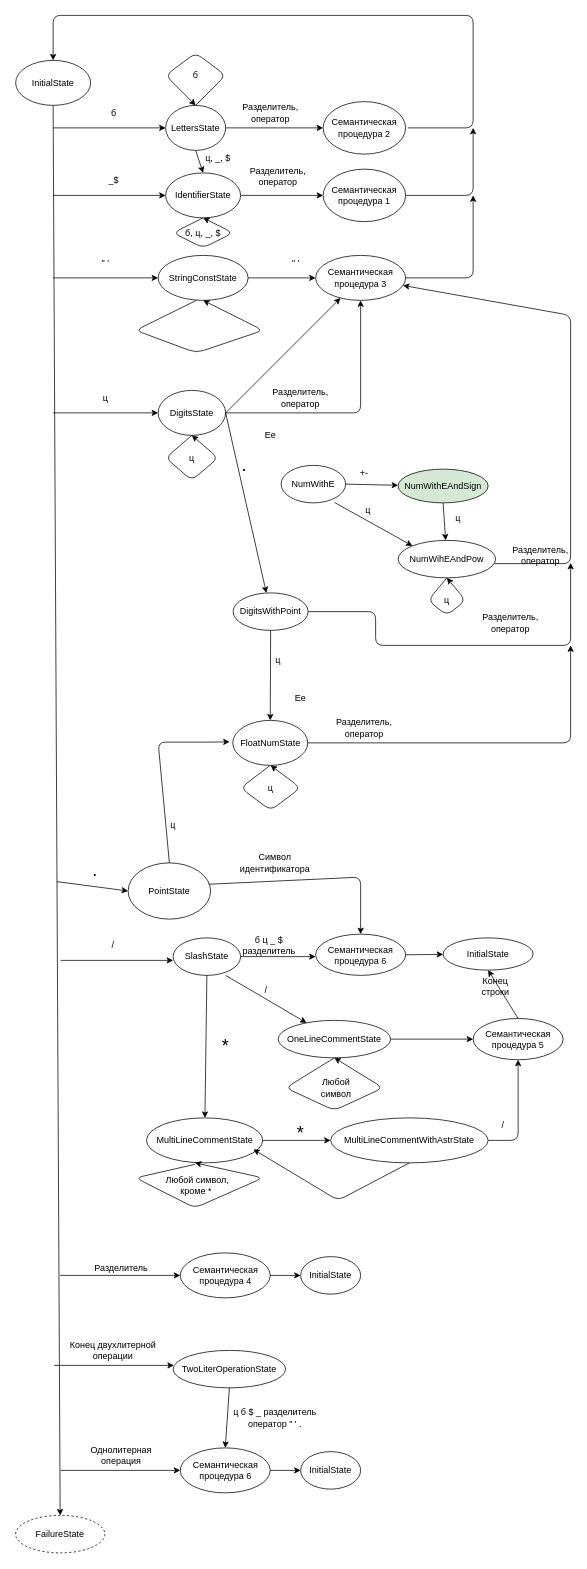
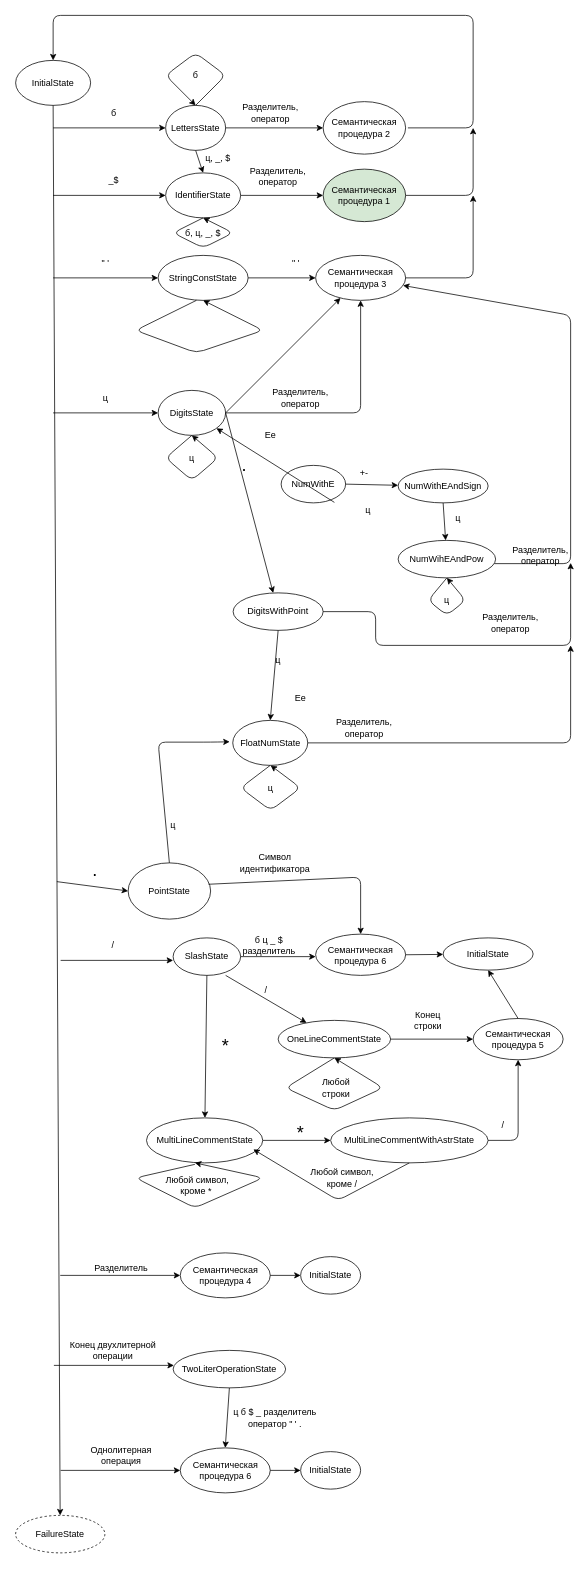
node "Семантическая процедура 1": fillcolor #ffffff -> #d5e8d4
node "NumWithEAndSign": fillcolor #d5e8d4 -> #ffffff
edge "NumWithE" -> "NumWihEAndPow": now "NumWithE" -> "DigitsState"
node "DigitsWithPoint": size 75x38 -> 90x38
node "Конец строки": moved (495, 987) -> (428, 1020)
node "Любой символ": label "Любой символ" -> "Любой строки"
node "Любой символ, кроме /": added
